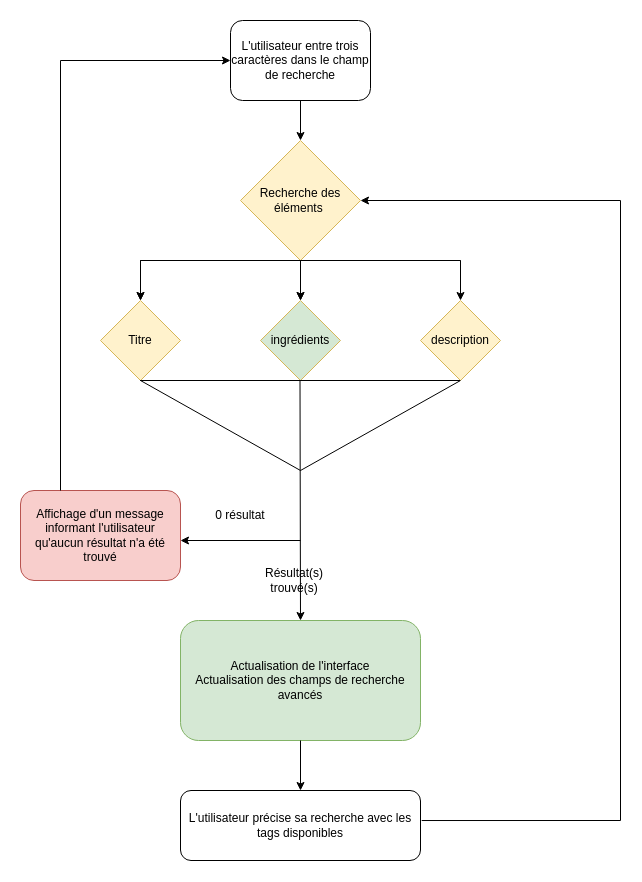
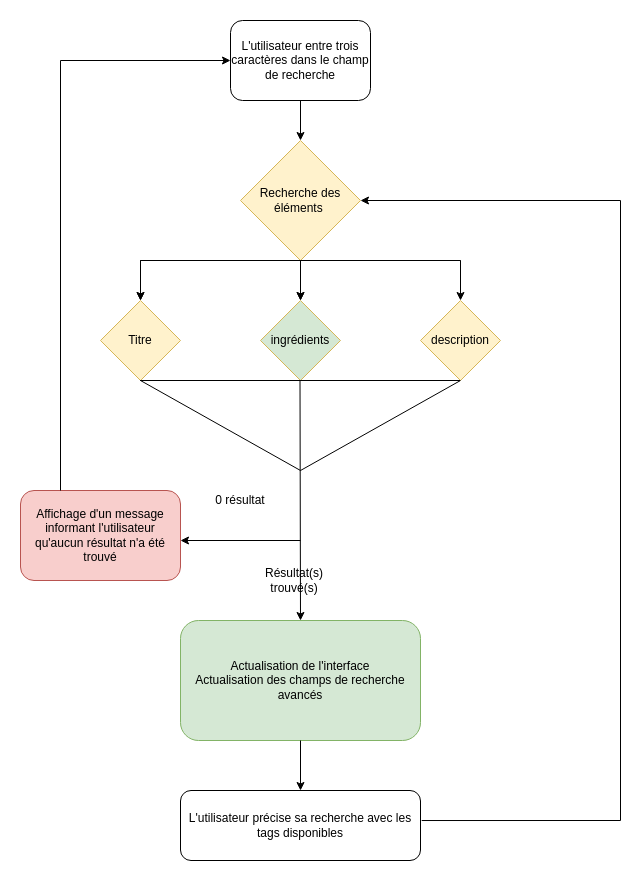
node "0 résultat": moved (241, 516) -> (241, 501)
